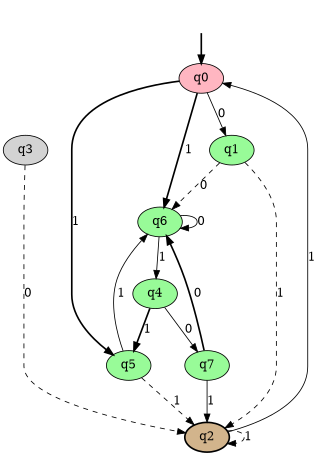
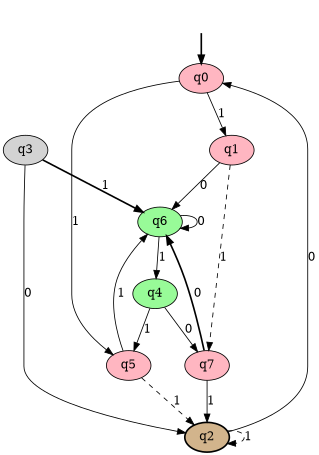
edge "q0" -> "q1": label "0" -> "1"
edge "q0" -> "q6": now "q3" -> "q6"
node "q1": fillcolor palegreen -> lightpink
edge "q1" -> "q6": style dashed -> solid
edge "q0" -> "q5": style bold -> solid
edge "q2" -> "q0": label "1" -> "0"
edge "q1" -> "q2": now "q1" -> "q7"
edge "q4" -> "q5": style bold -> solid
edge "q3" -> "q2": style dashed -> solid
node "q5": fillcolor palegreen -> lightpink
node "q7": fillcolor palegreen -> lightpink
